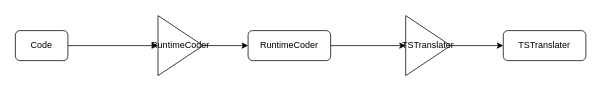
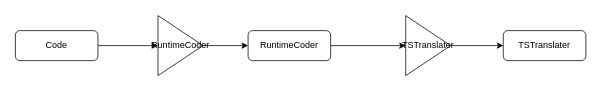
node "Code": size 53x30 -> 83x30
